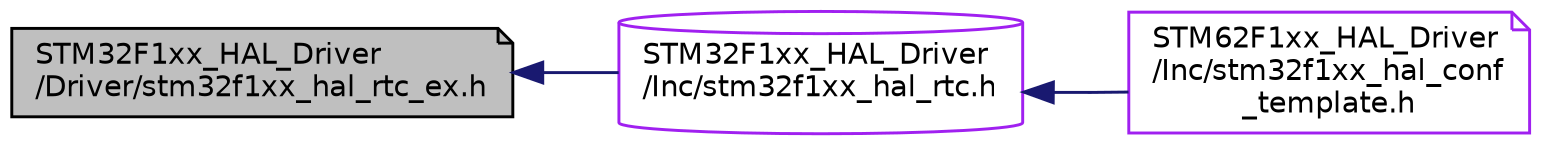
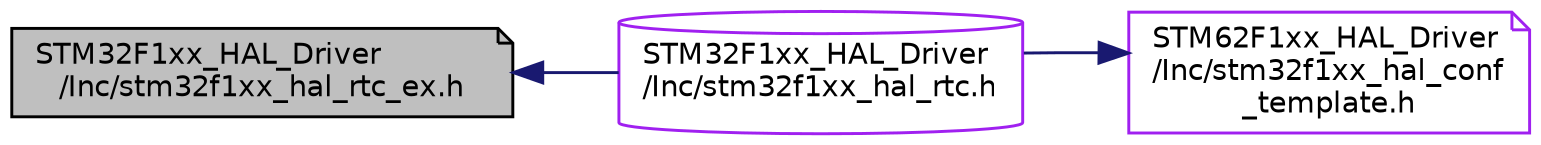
node "STM32F1xx_HAL_Driver /Driver/stm32f1xx_hal_rtc_ex.h": label "STM32F1xx_HAL_Driver /Driver/stm32f1xx_hal_rtc_ex.h" -> "STM32F1xx_HAL_Driver /Inc/stm32f1xx_hal_rtc_ex.h"
edge "STM62F1xx_HAL_Driver /Inc/stm32f1xx_hal_conf _template.h" -> "STM32F1xx_HAL_Driver /Inc/stm32f1xx_hal_rtc.h": reversed
